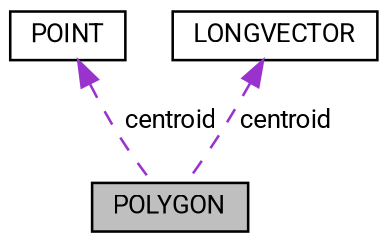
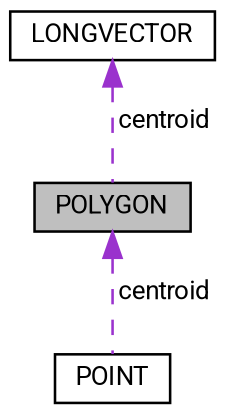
edge "POLYGON" -> "POINT": reversed
